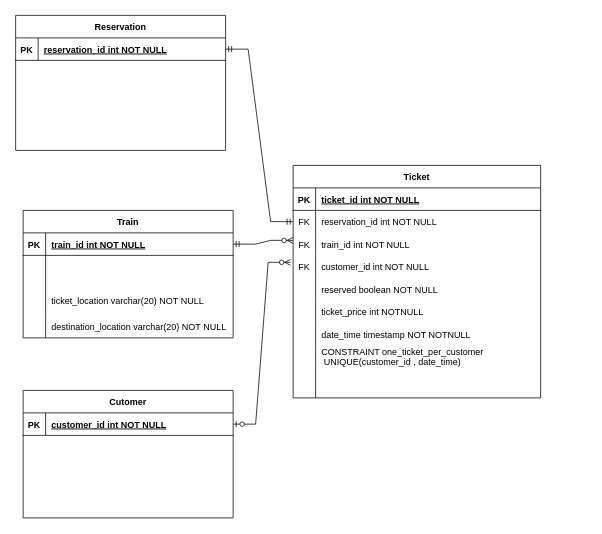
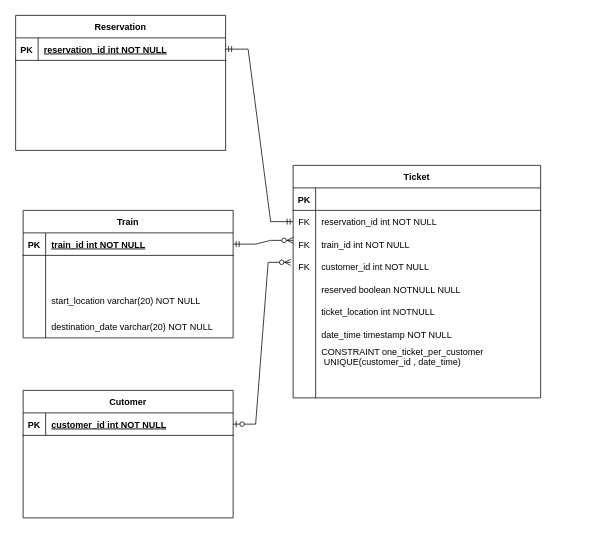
node "ticket_id int NOT NULL": removed
node "reserved boolean NOT NULL": label "reserved boolean NOT NULL" -> "reserved boolean NOTNULL NULL"
node "ticket_location varchar(20) NOT NULL": label "ticket_location varchar(20) NOT NULL" -> "start_location varchar(20) NOT NULL"
node "ticket_price int NOTNULL": label "ticket_price int NOTNULL" -> "ticket_location int NOTNULL"
node "destination_location varchar(20) NOT NULL": label "destination_location varchar(20) NOT NULL" -> "destination_date varchar(20) NOT NULL"
node "date_time timestamp NOT NOTNULL": label "date_time timestamp NOT NOTNULL" -> "date_time timestamp NOT NULL"
